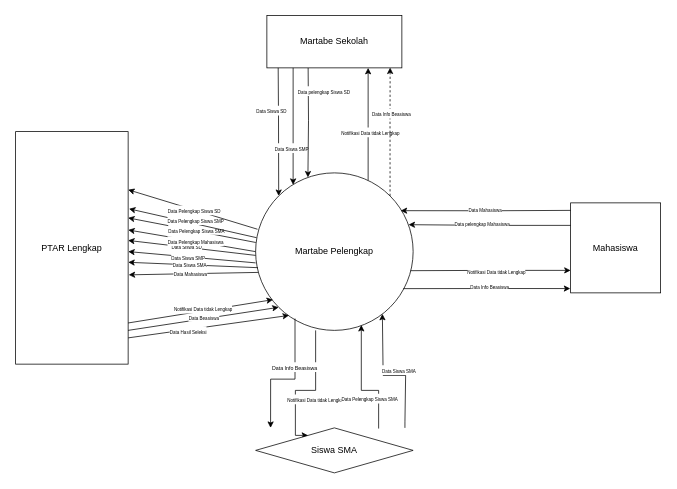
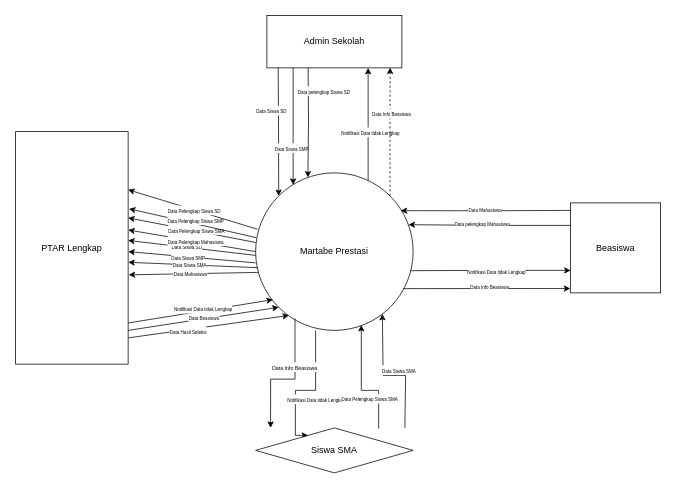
node "Martabe Sekolah": label "Martabe Sekolah" -> "Admin Sekolah"
node "Mahasiswa": label "Mahasiswa" -> "Beasiswa"
node "Martabe Pelengkap": label "Martabe Pelengkap" -> "Martabe Prestasi"
